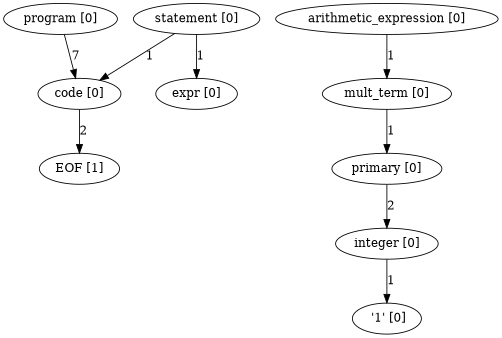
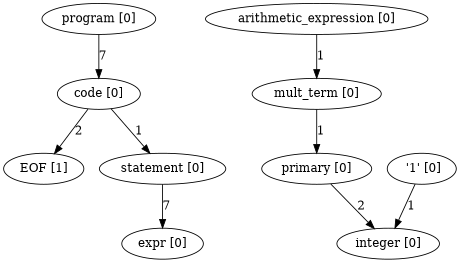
edge "statement [0]" -> "code [0]": reversed
edge "statement [0]" -> "expr [0]": label "1" -> "7"
edge "integer [0]" -> "'1' [0]": reversed
